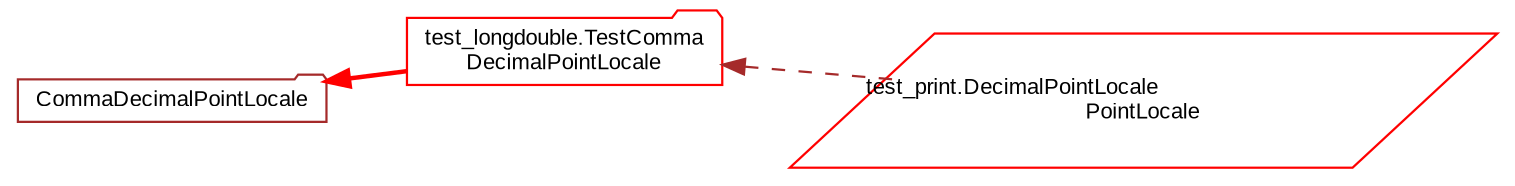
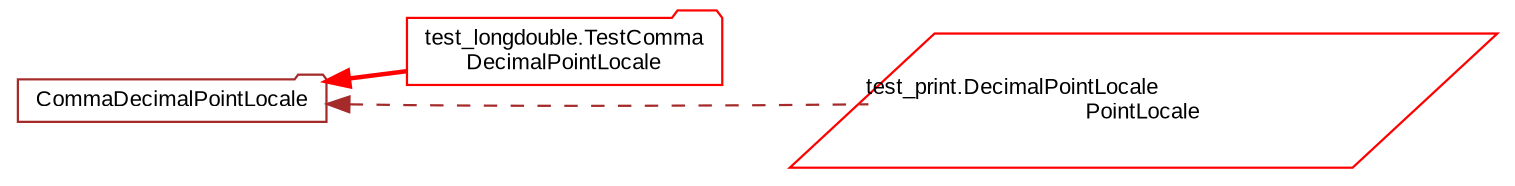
edge "test_print.DecimalPointLocale PointLocale" -> "test_longdouble.TestComma DecimalPointLocale": now "test_print.DecimalPointLocale PointLocale" -> "CommaDecimalPointLocale"
